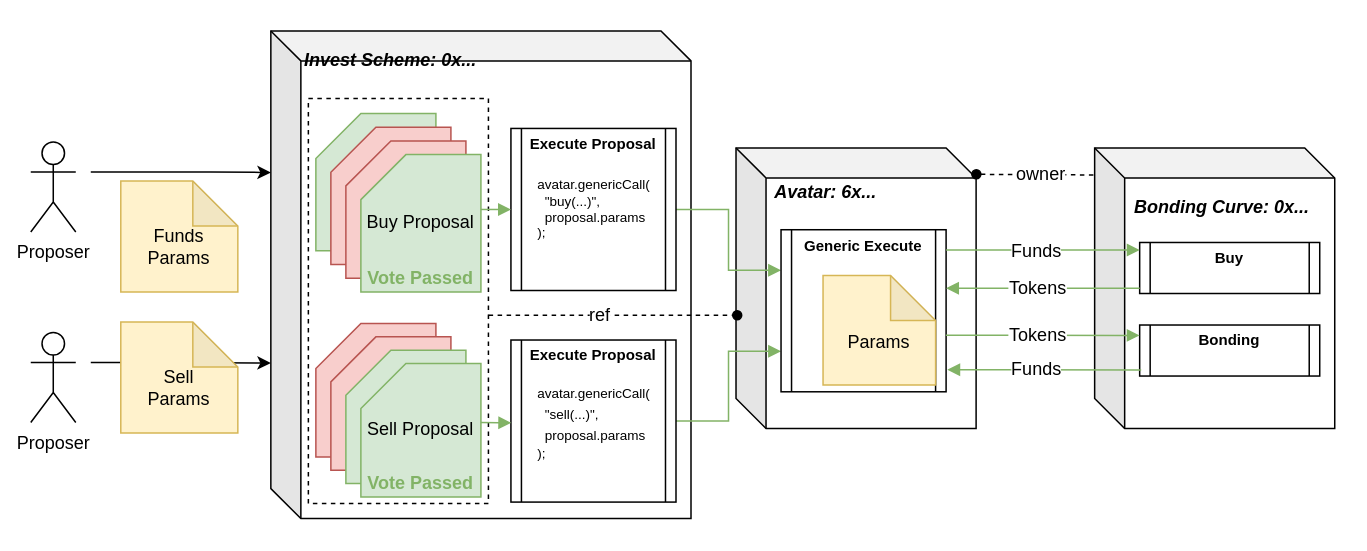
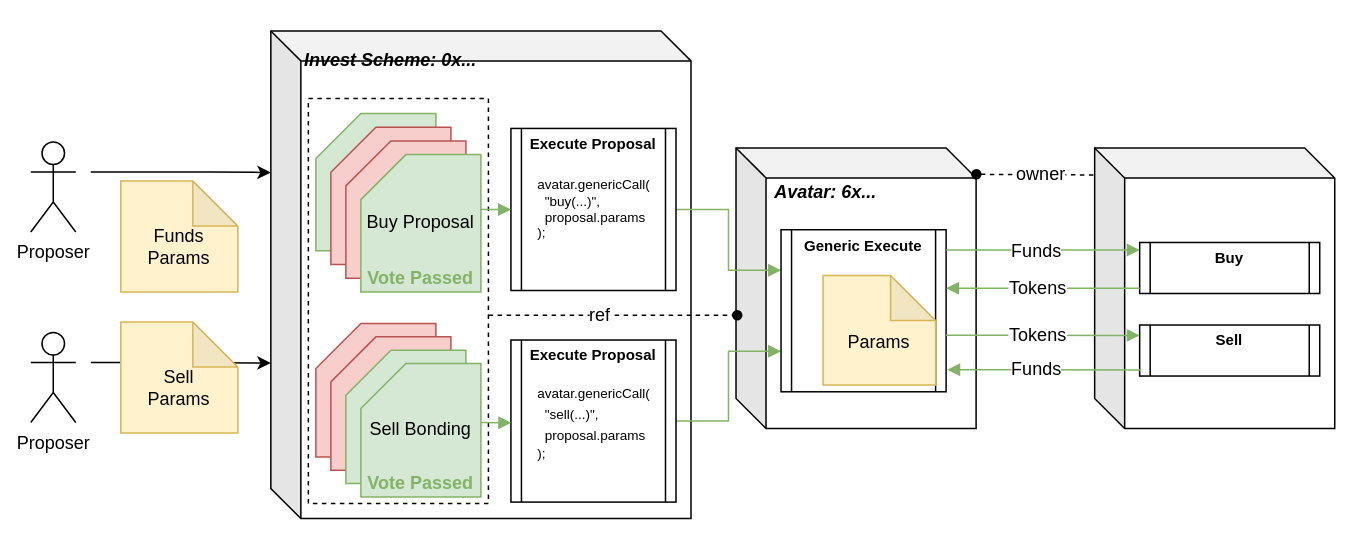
node "Bonding Curve: 0x...": removed
node "Bonding": label "Bonding" -> "Sell"
node "Sell Proposal": label "Sell Proposal" -> "Sell Bonding"
